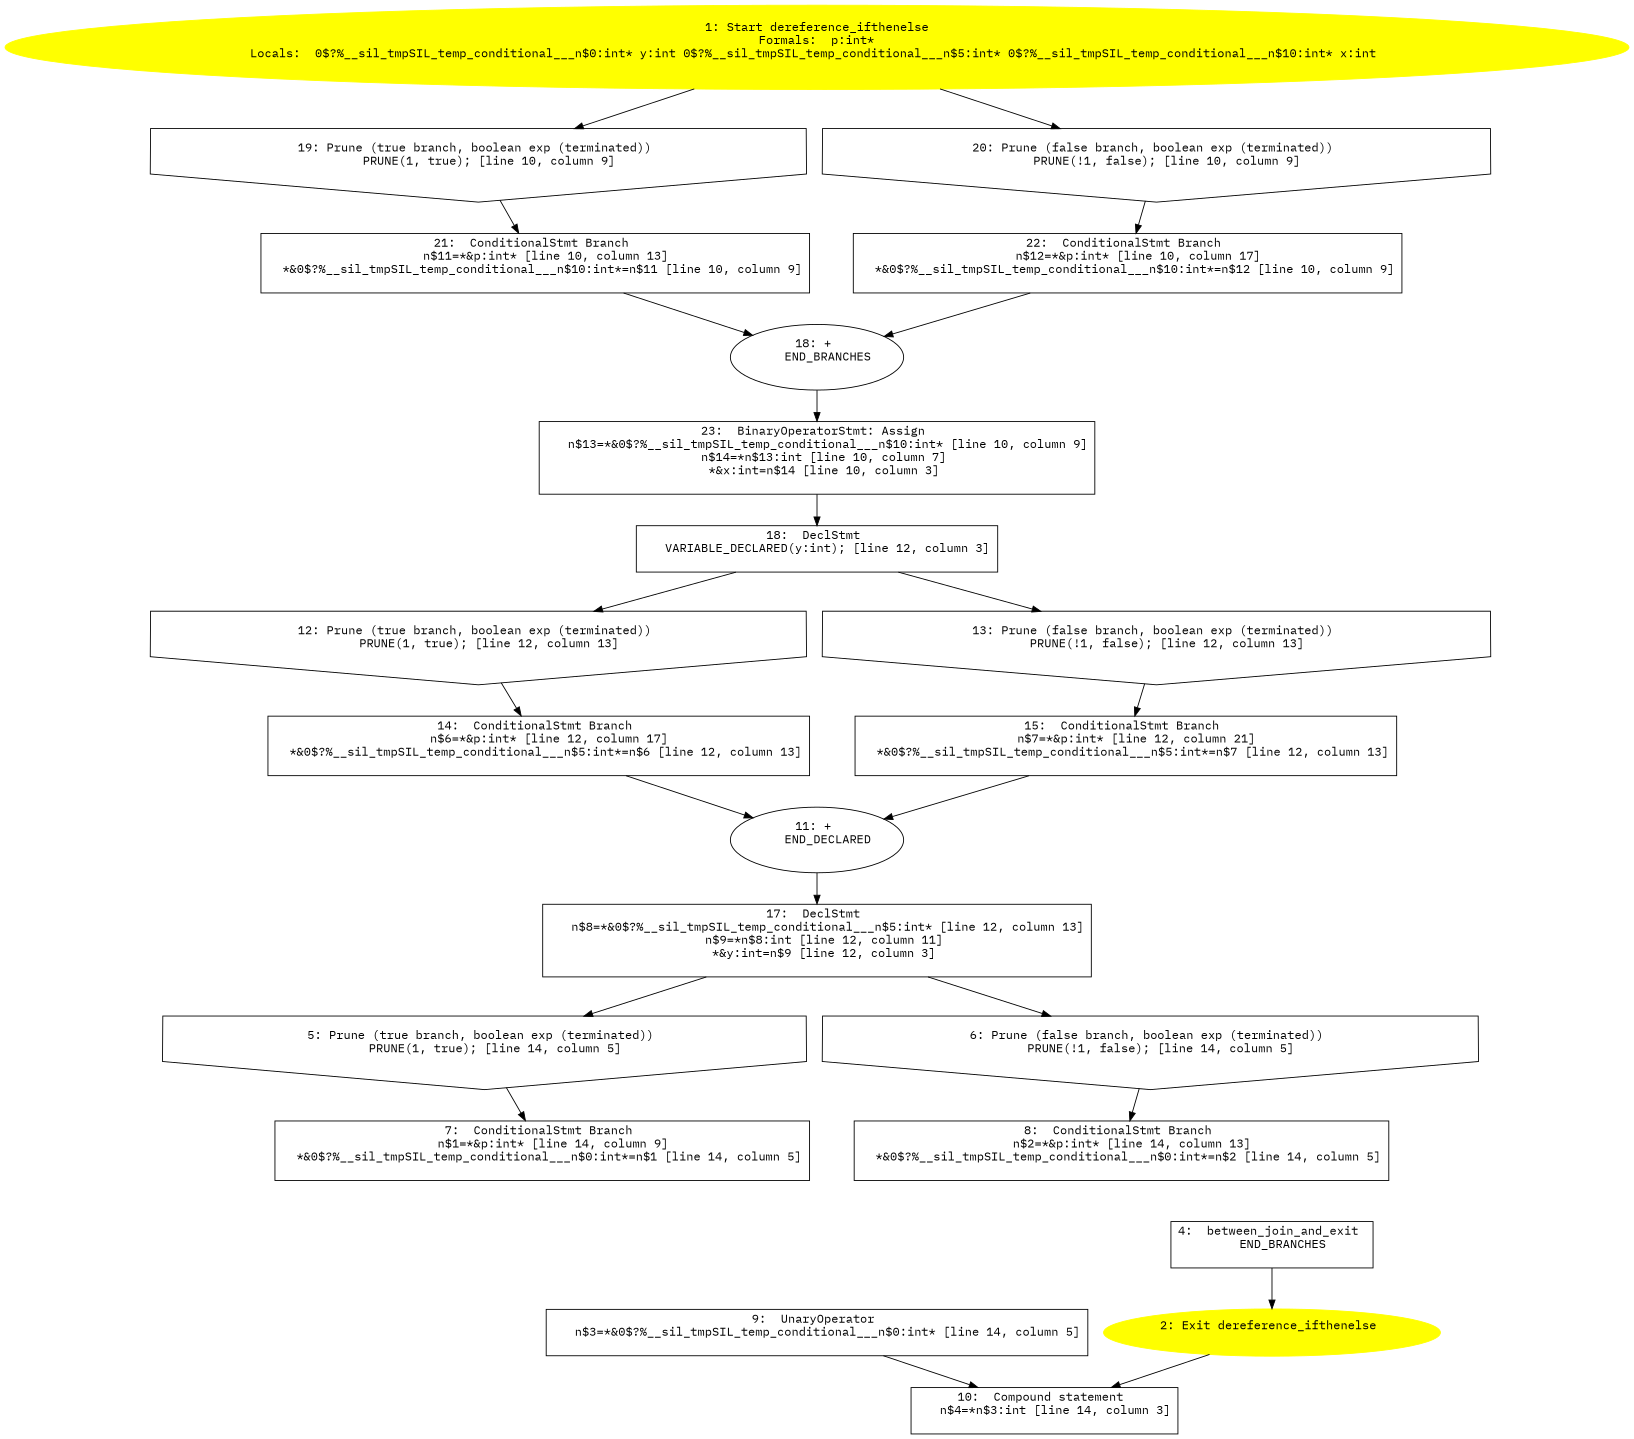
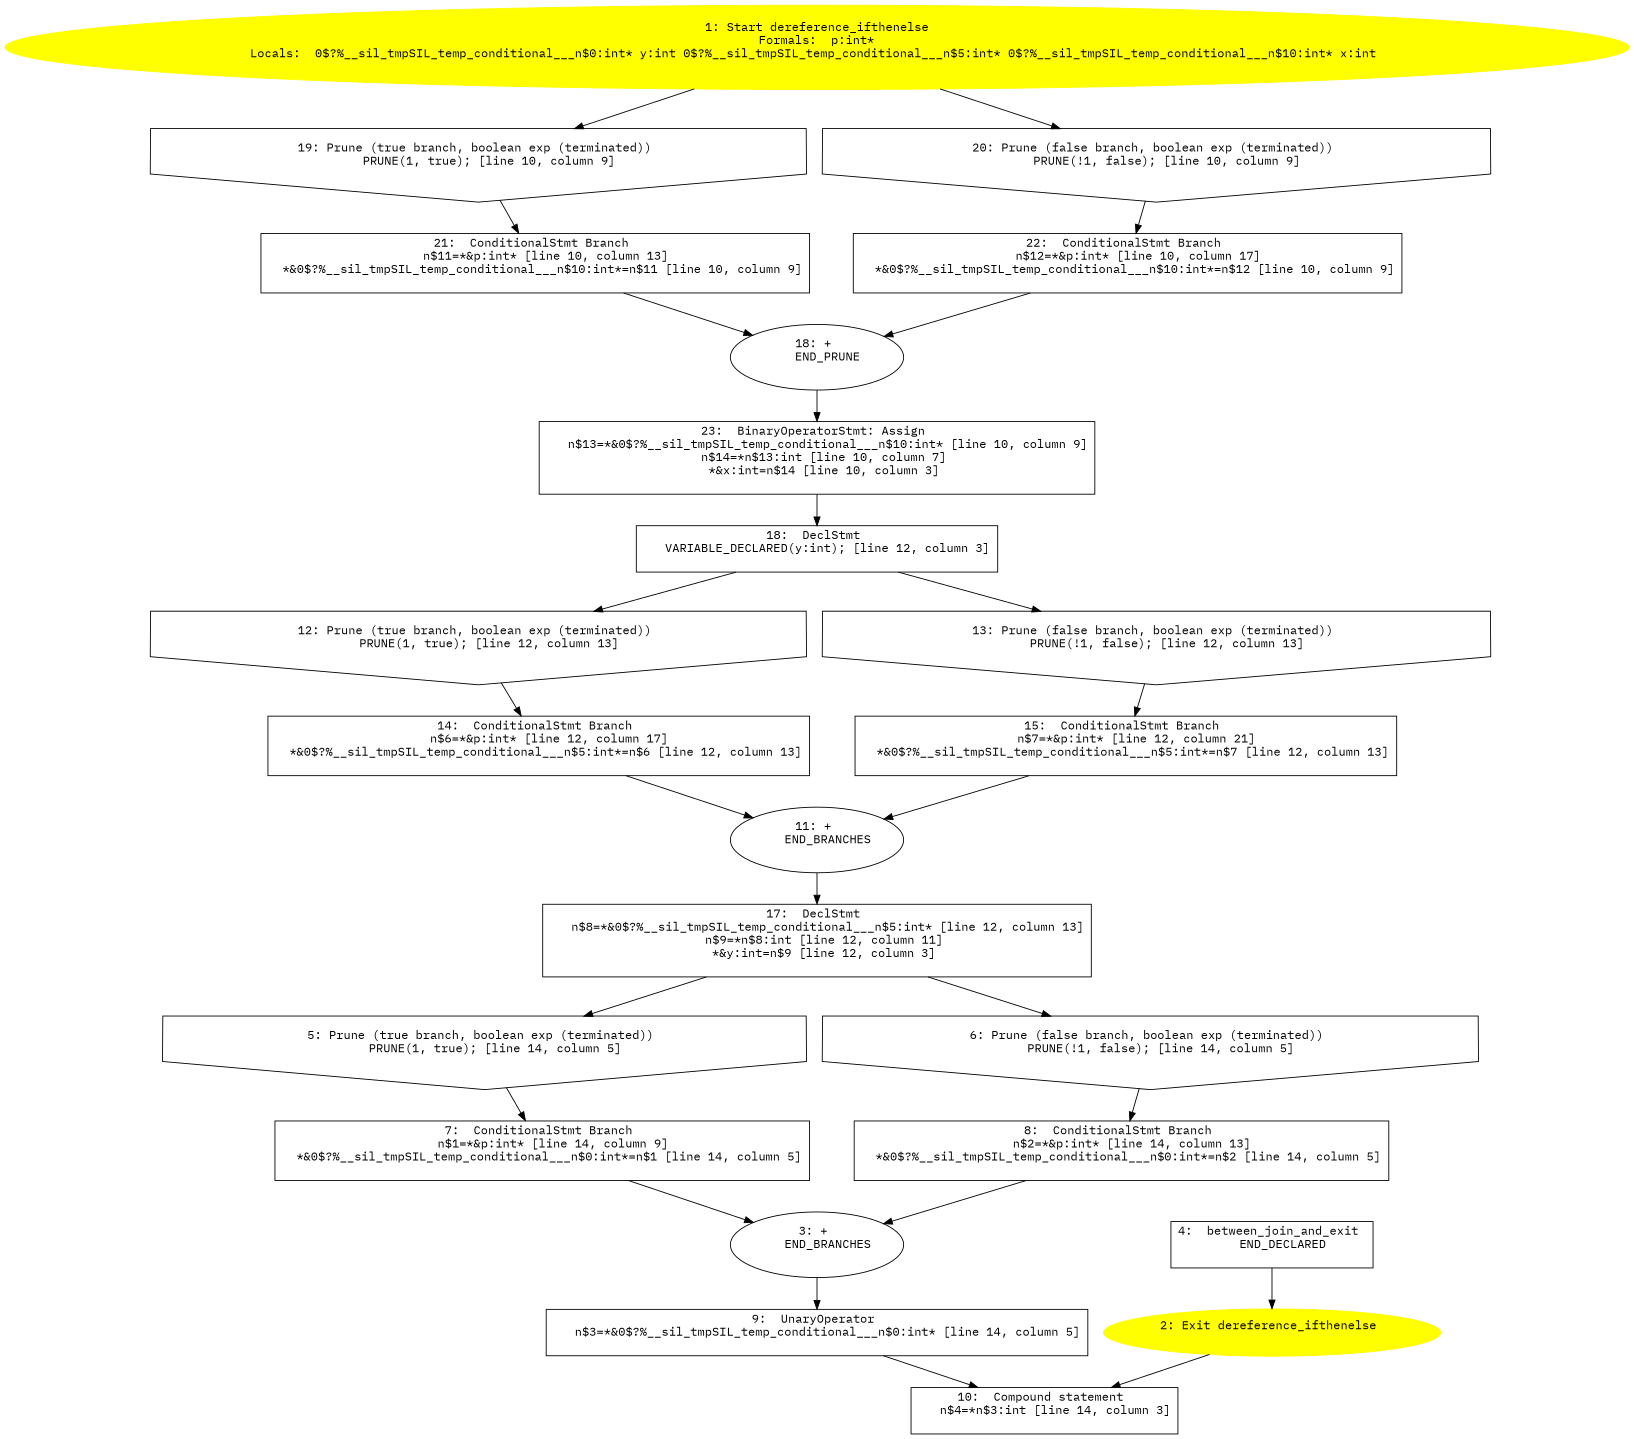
node "18: + END_BRANCHES": label "18: + END_BRANCHES" -> "18: + END_PRUNE"
node "11: + END_DECLARED": label "11: + END_DECLARED" -> "11: + END_BRANCHES"
node "3: + END_BRANCHES": added
node "4:  between_join_and_exit END_BRANCHES": label "4:  between_join_and_exit END_BRANCHES" -> "4:  between_join_and_exit END_DECLARED"
